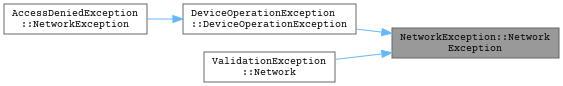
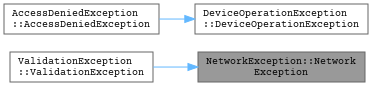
node "AccessDeniedException ::NetworkException": label "AccessDeniedException ::NetworkException" -> "AccessDeniedException ::AccessDeniedException"
edge "DeviceOperationException ::DeviceOperationException" -> "NetworkException::Network Exception": removed
node "ValidationException ::Network": label "ValidationException ::Network" -> "ValidationException ::ValidationException"
